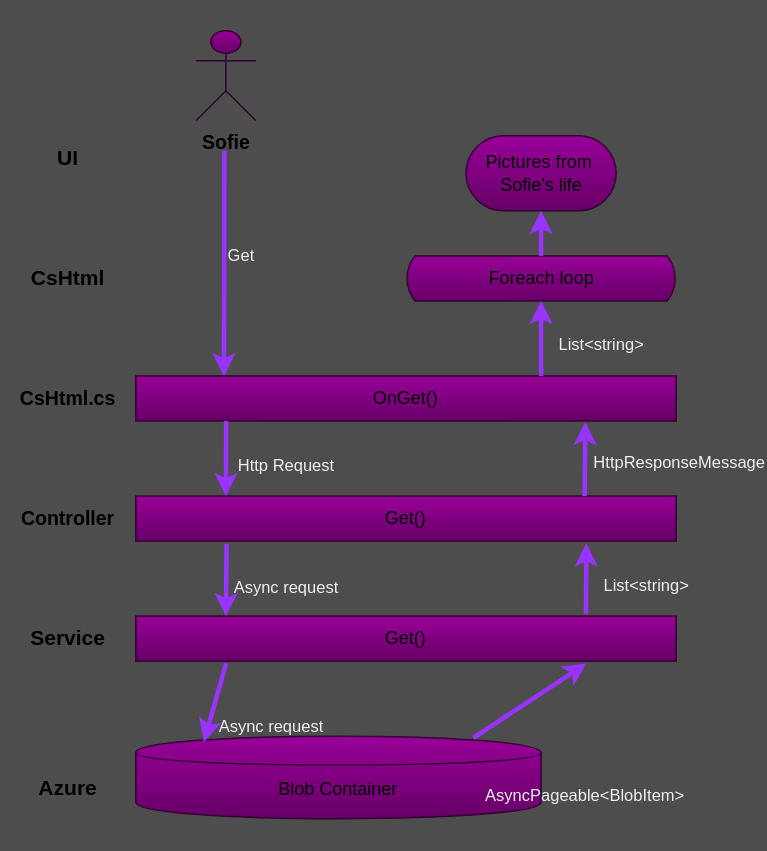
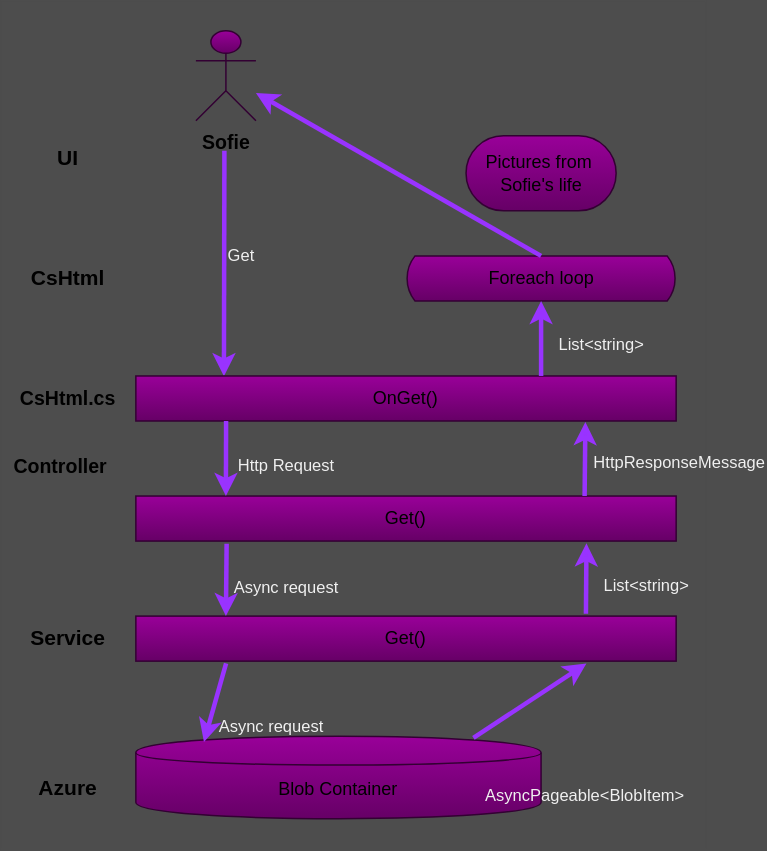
edge "Foreach loop" -> "Pictures from Sofie's life": now "Foreach loop" -> "Sofie"
node "Controller": moved (68, 518) -> (61, 466)
